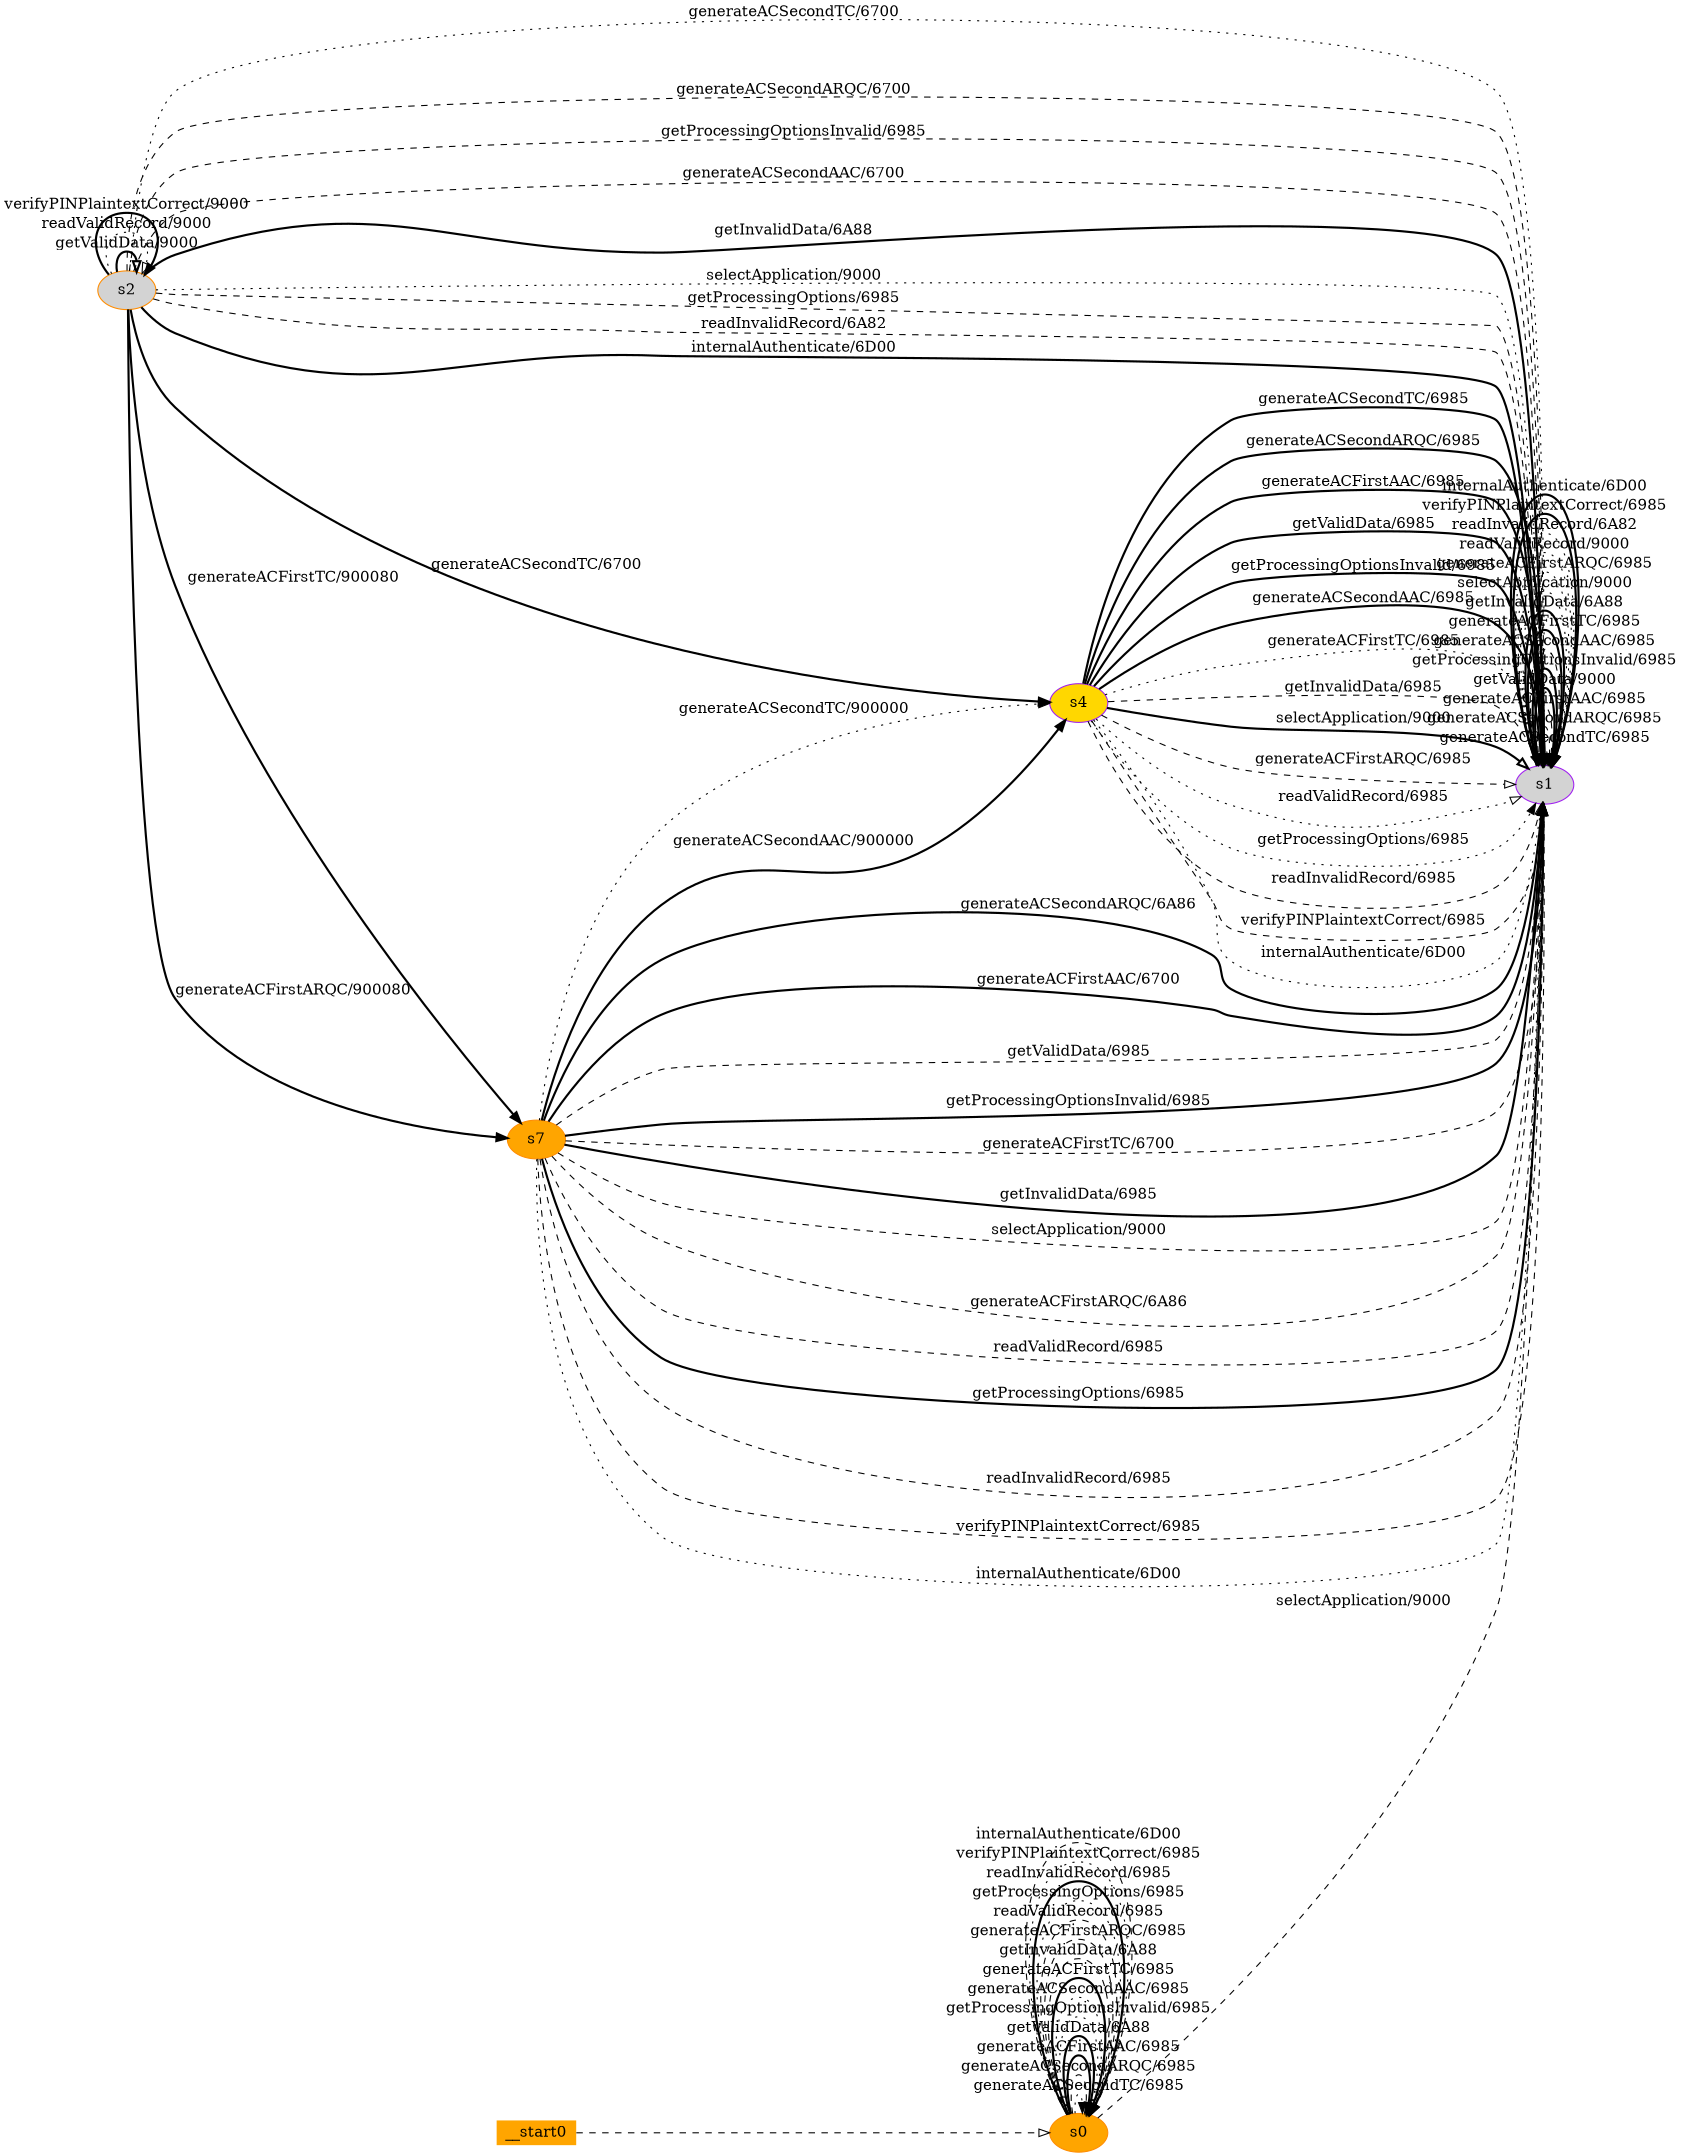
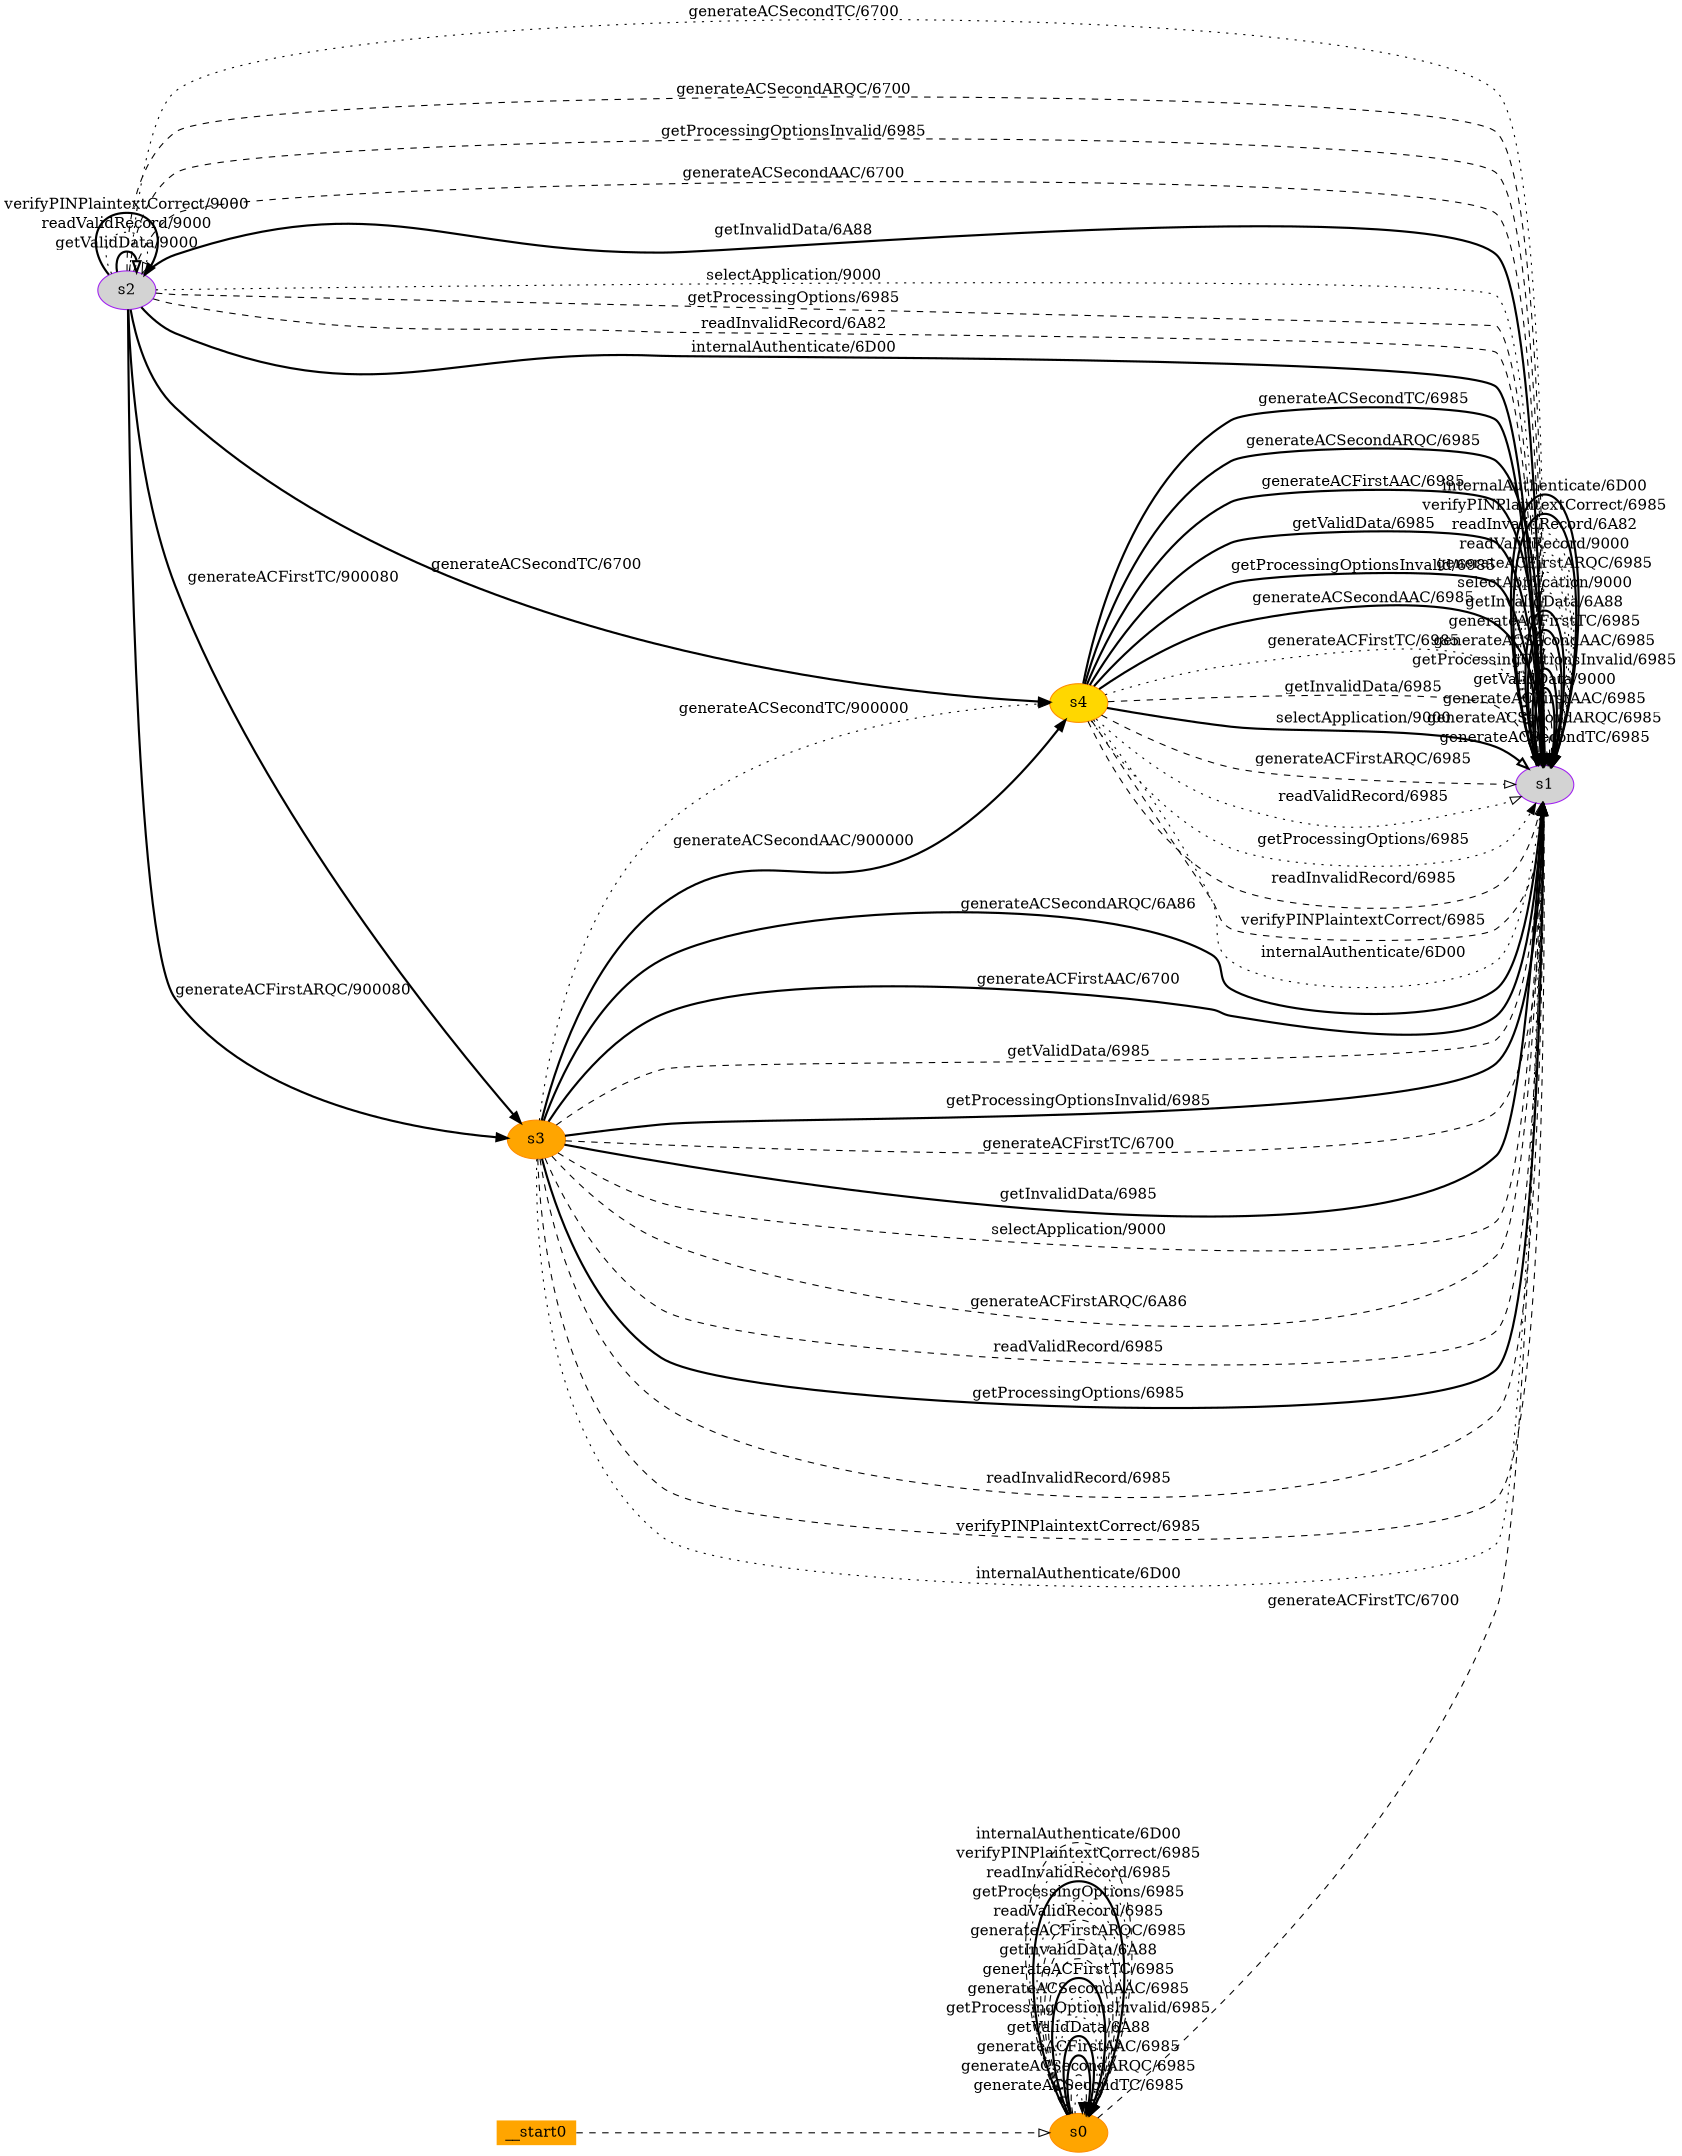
node "s2": color darkorange -> purple
node "s4": color purple -> darkorange
node "s7": label "s7" -> "s3"
edge "s0" -> "s1": label "selectApplication/9000" -> "generateACFirstTC/6700"
